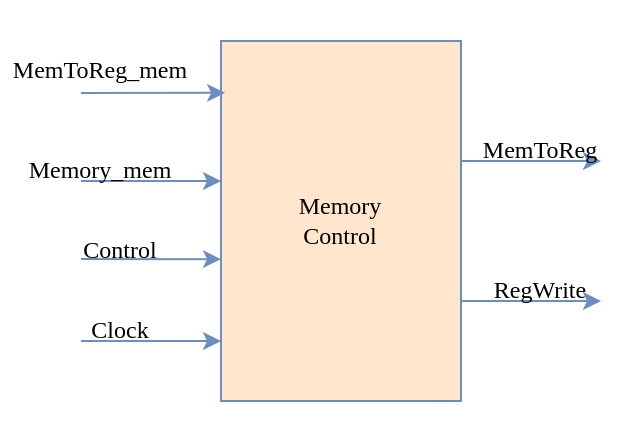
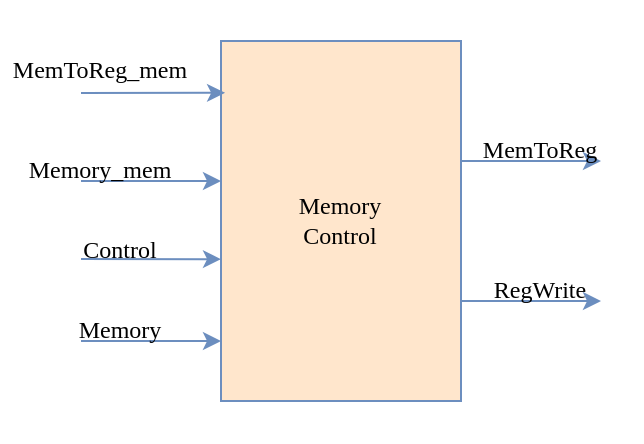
node "Clock": label "Clock" -> "Memory"
